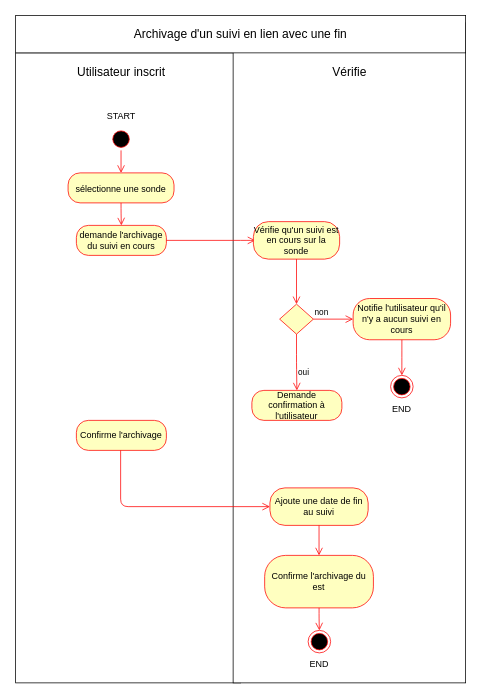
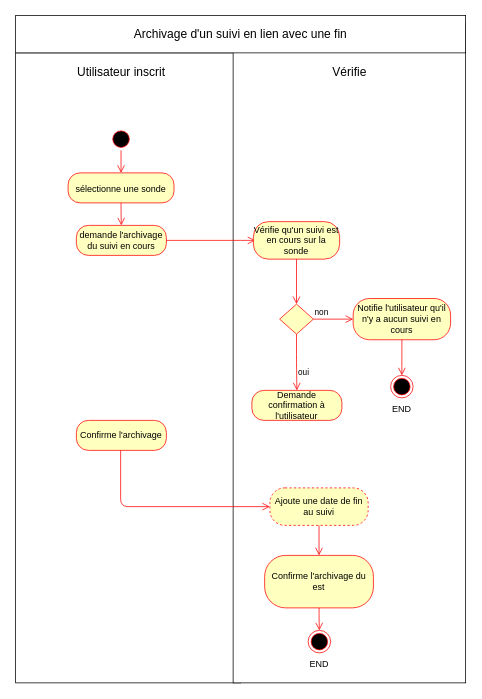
node "START": removed
node "Ajoute une date de fin au suivi": style solid -> dashed
